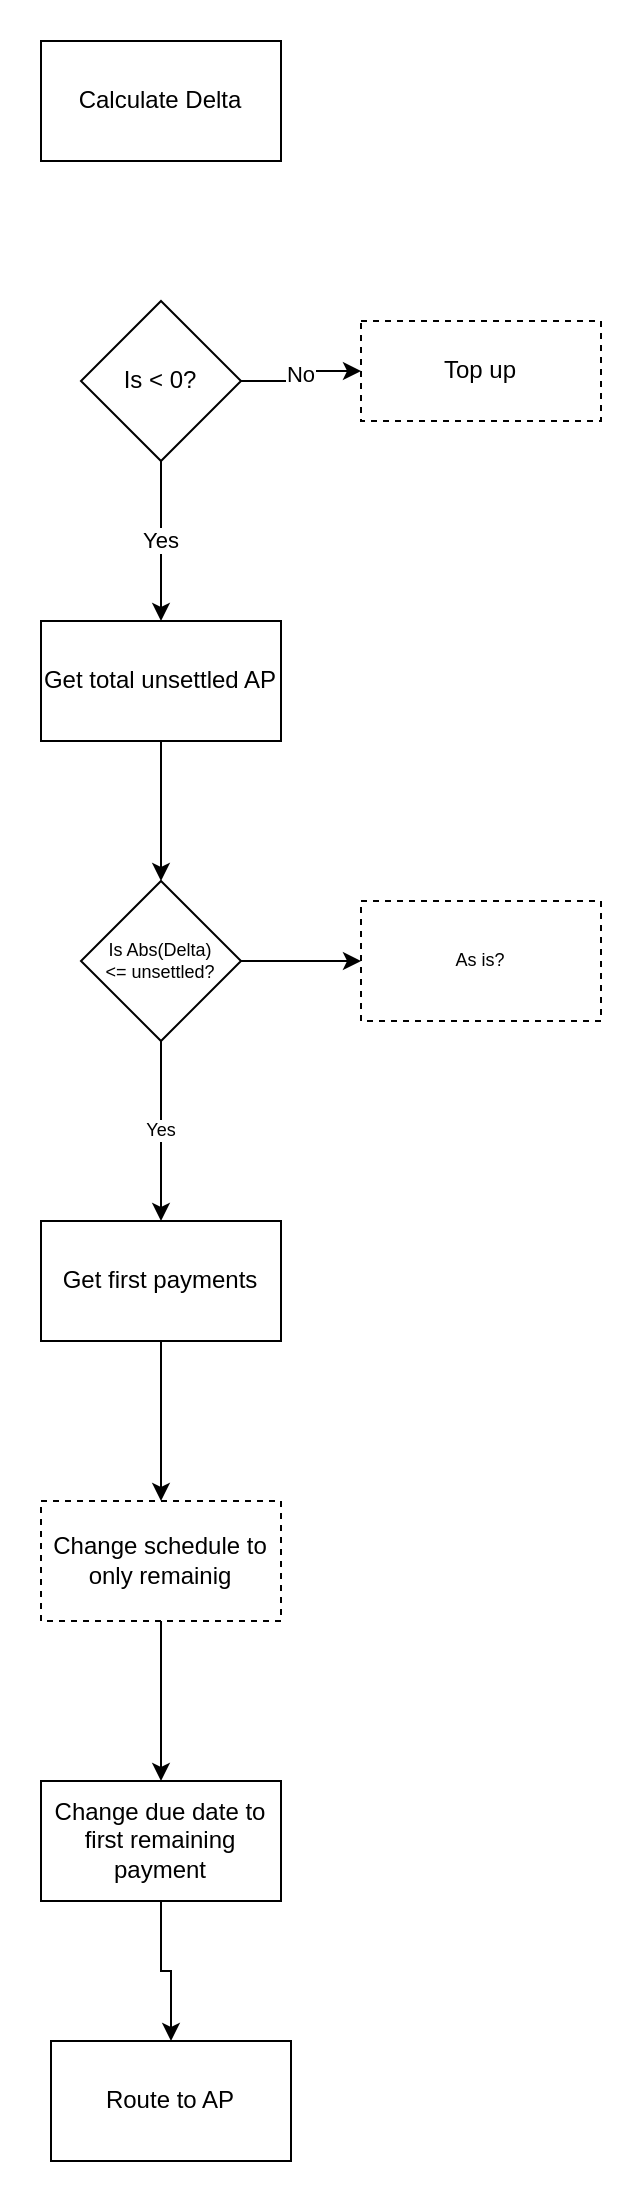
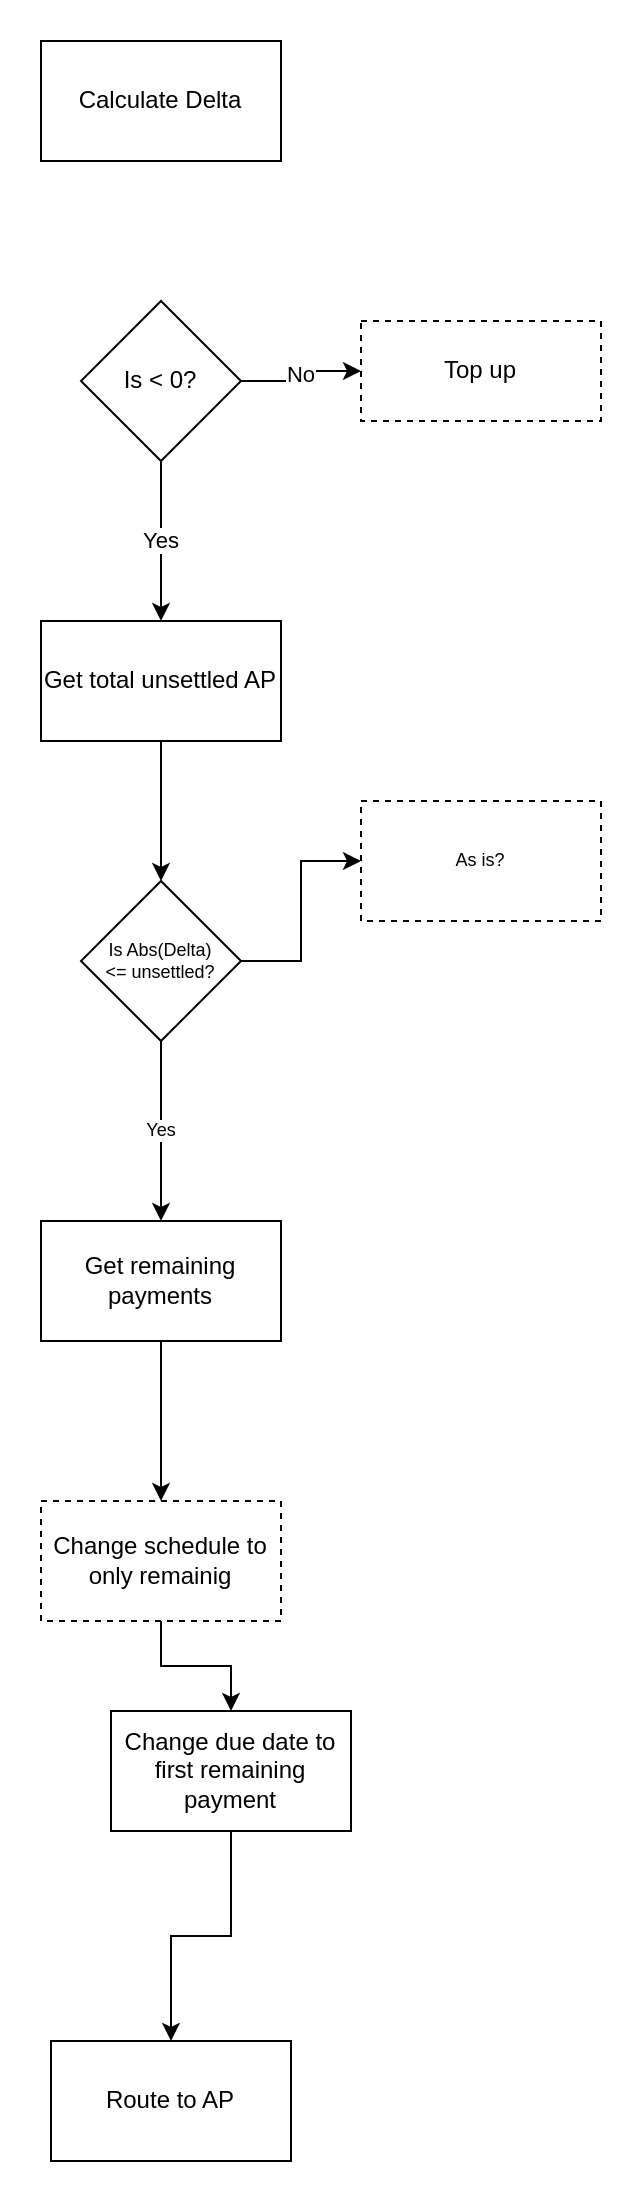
node "As is?": moved (481, 961) -> (481, 861)
node "Get first payments": label "Get first payments" -> "Get remaining payments"
node "Change due date to first remaining payment": moved (161, 1841) -> (231, 1771)
